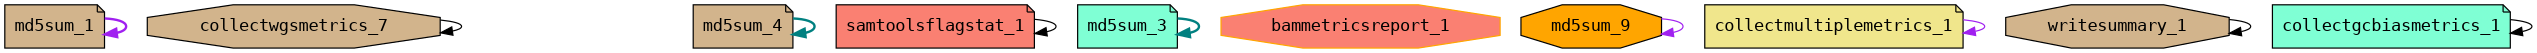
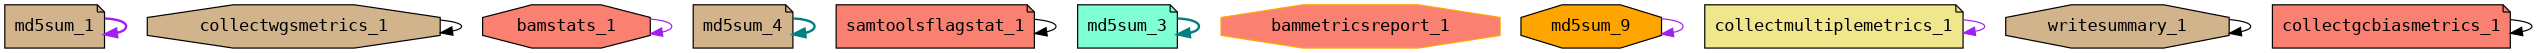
node "collectwgsmetrics_7": label "collectwgsmetrics_7" -> "collectwgsmetrics_1"
node "bamstats_1": added
node "collectgcbiasmetrics_1": fillcolor aquamarine -> salmon
